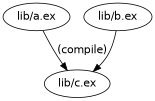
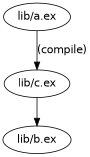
edge "lib/b.ex" -> "lib/c.ex": reversed
